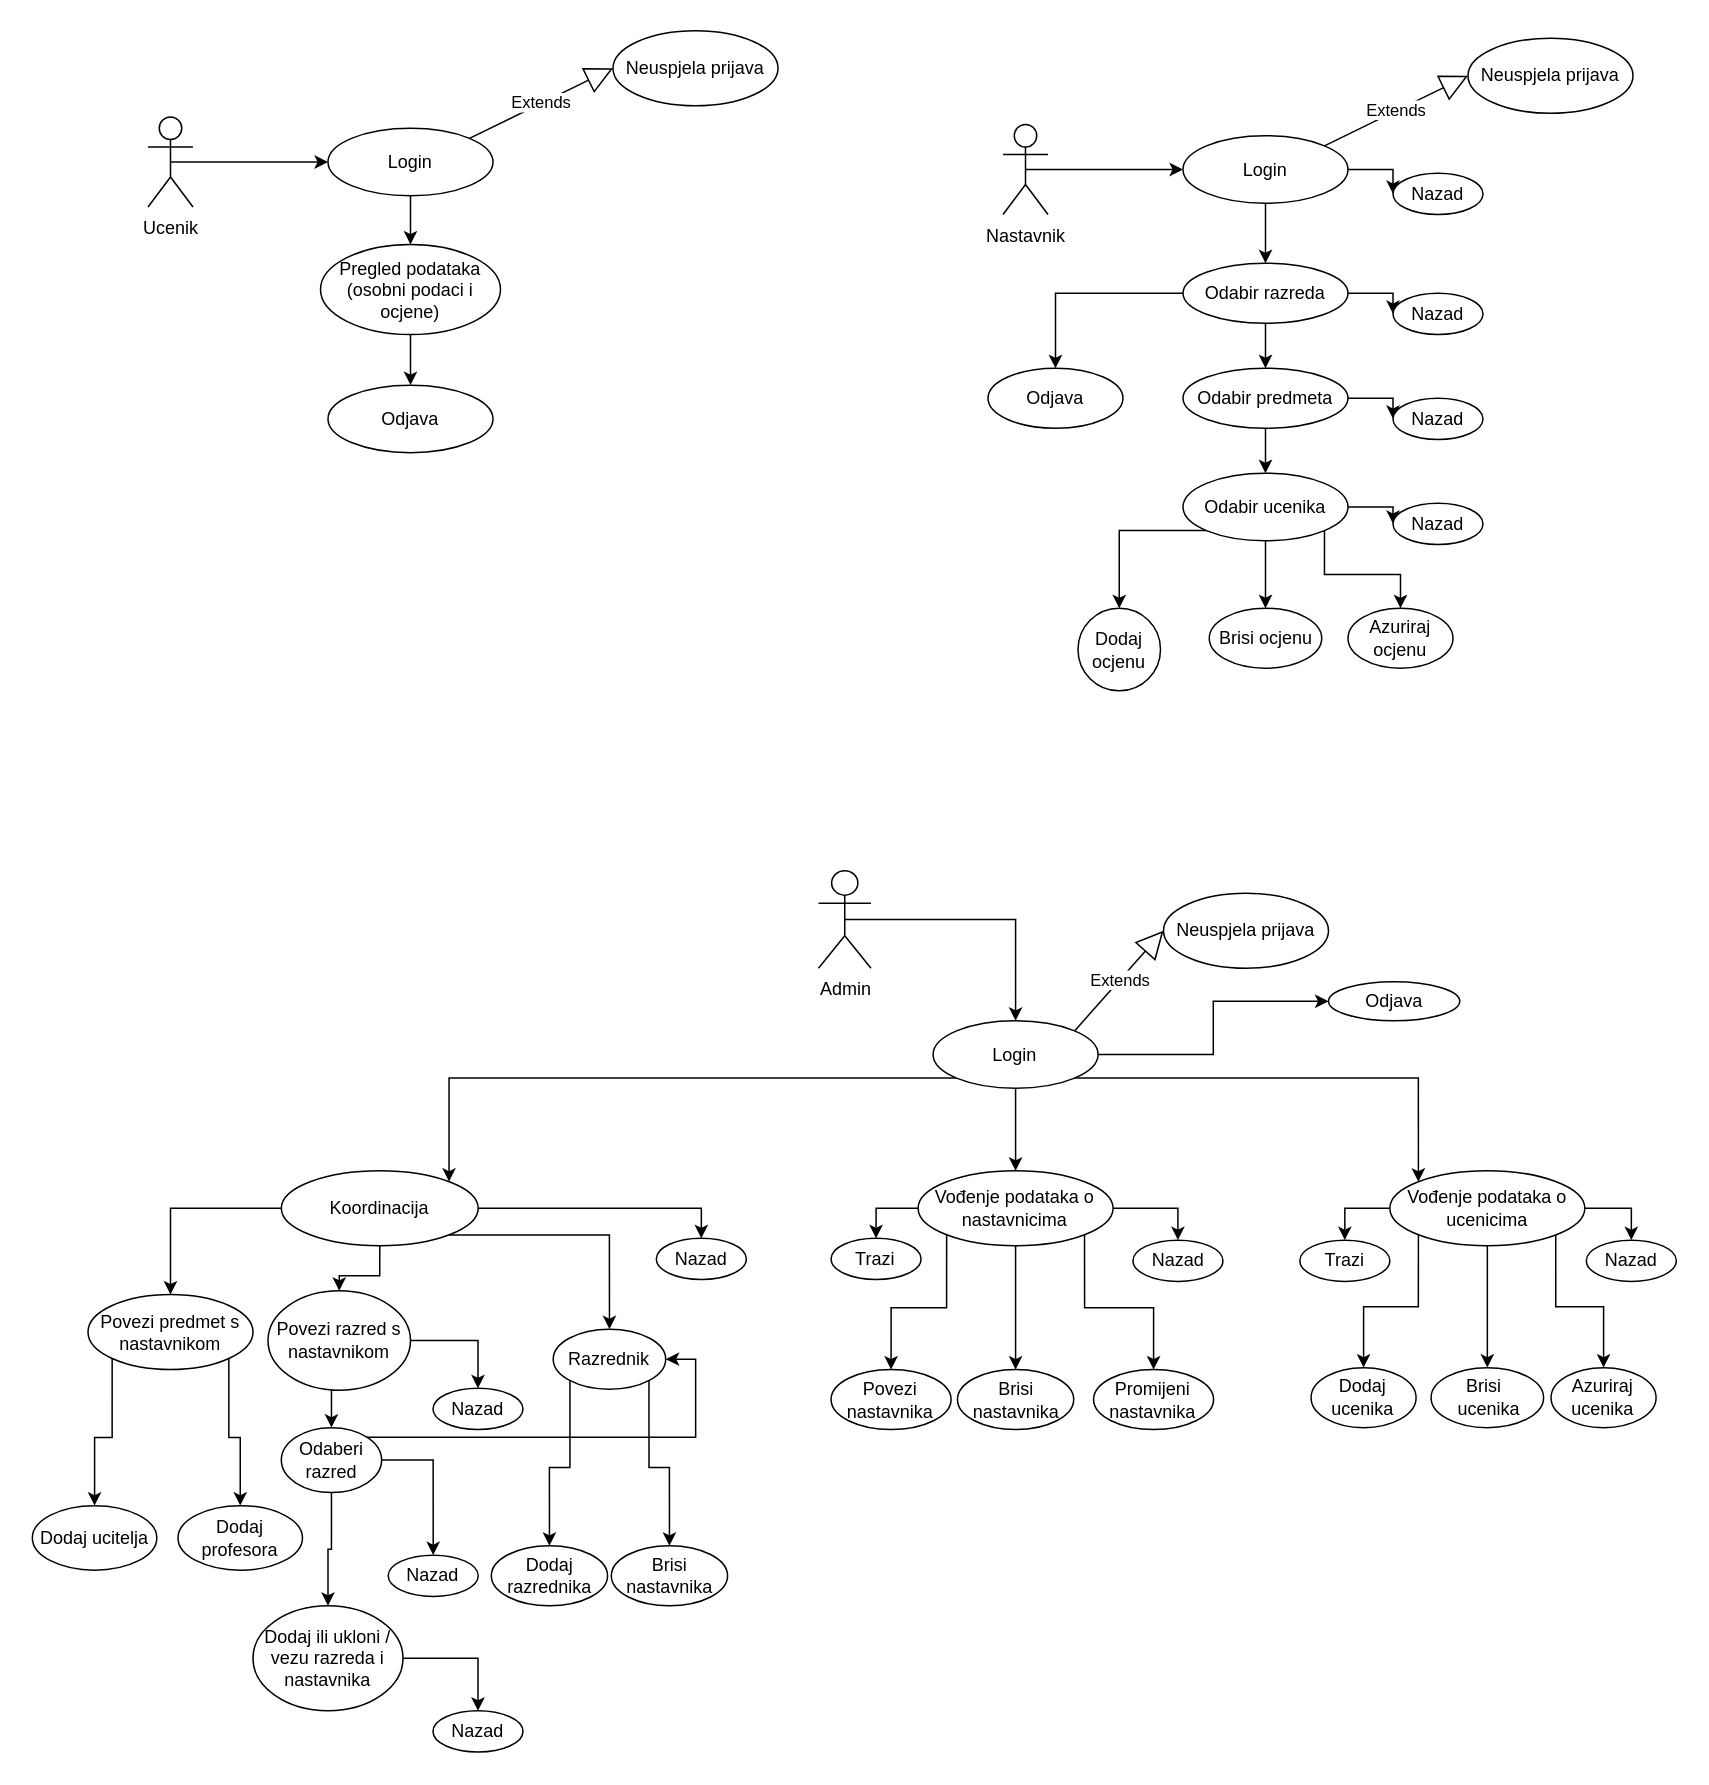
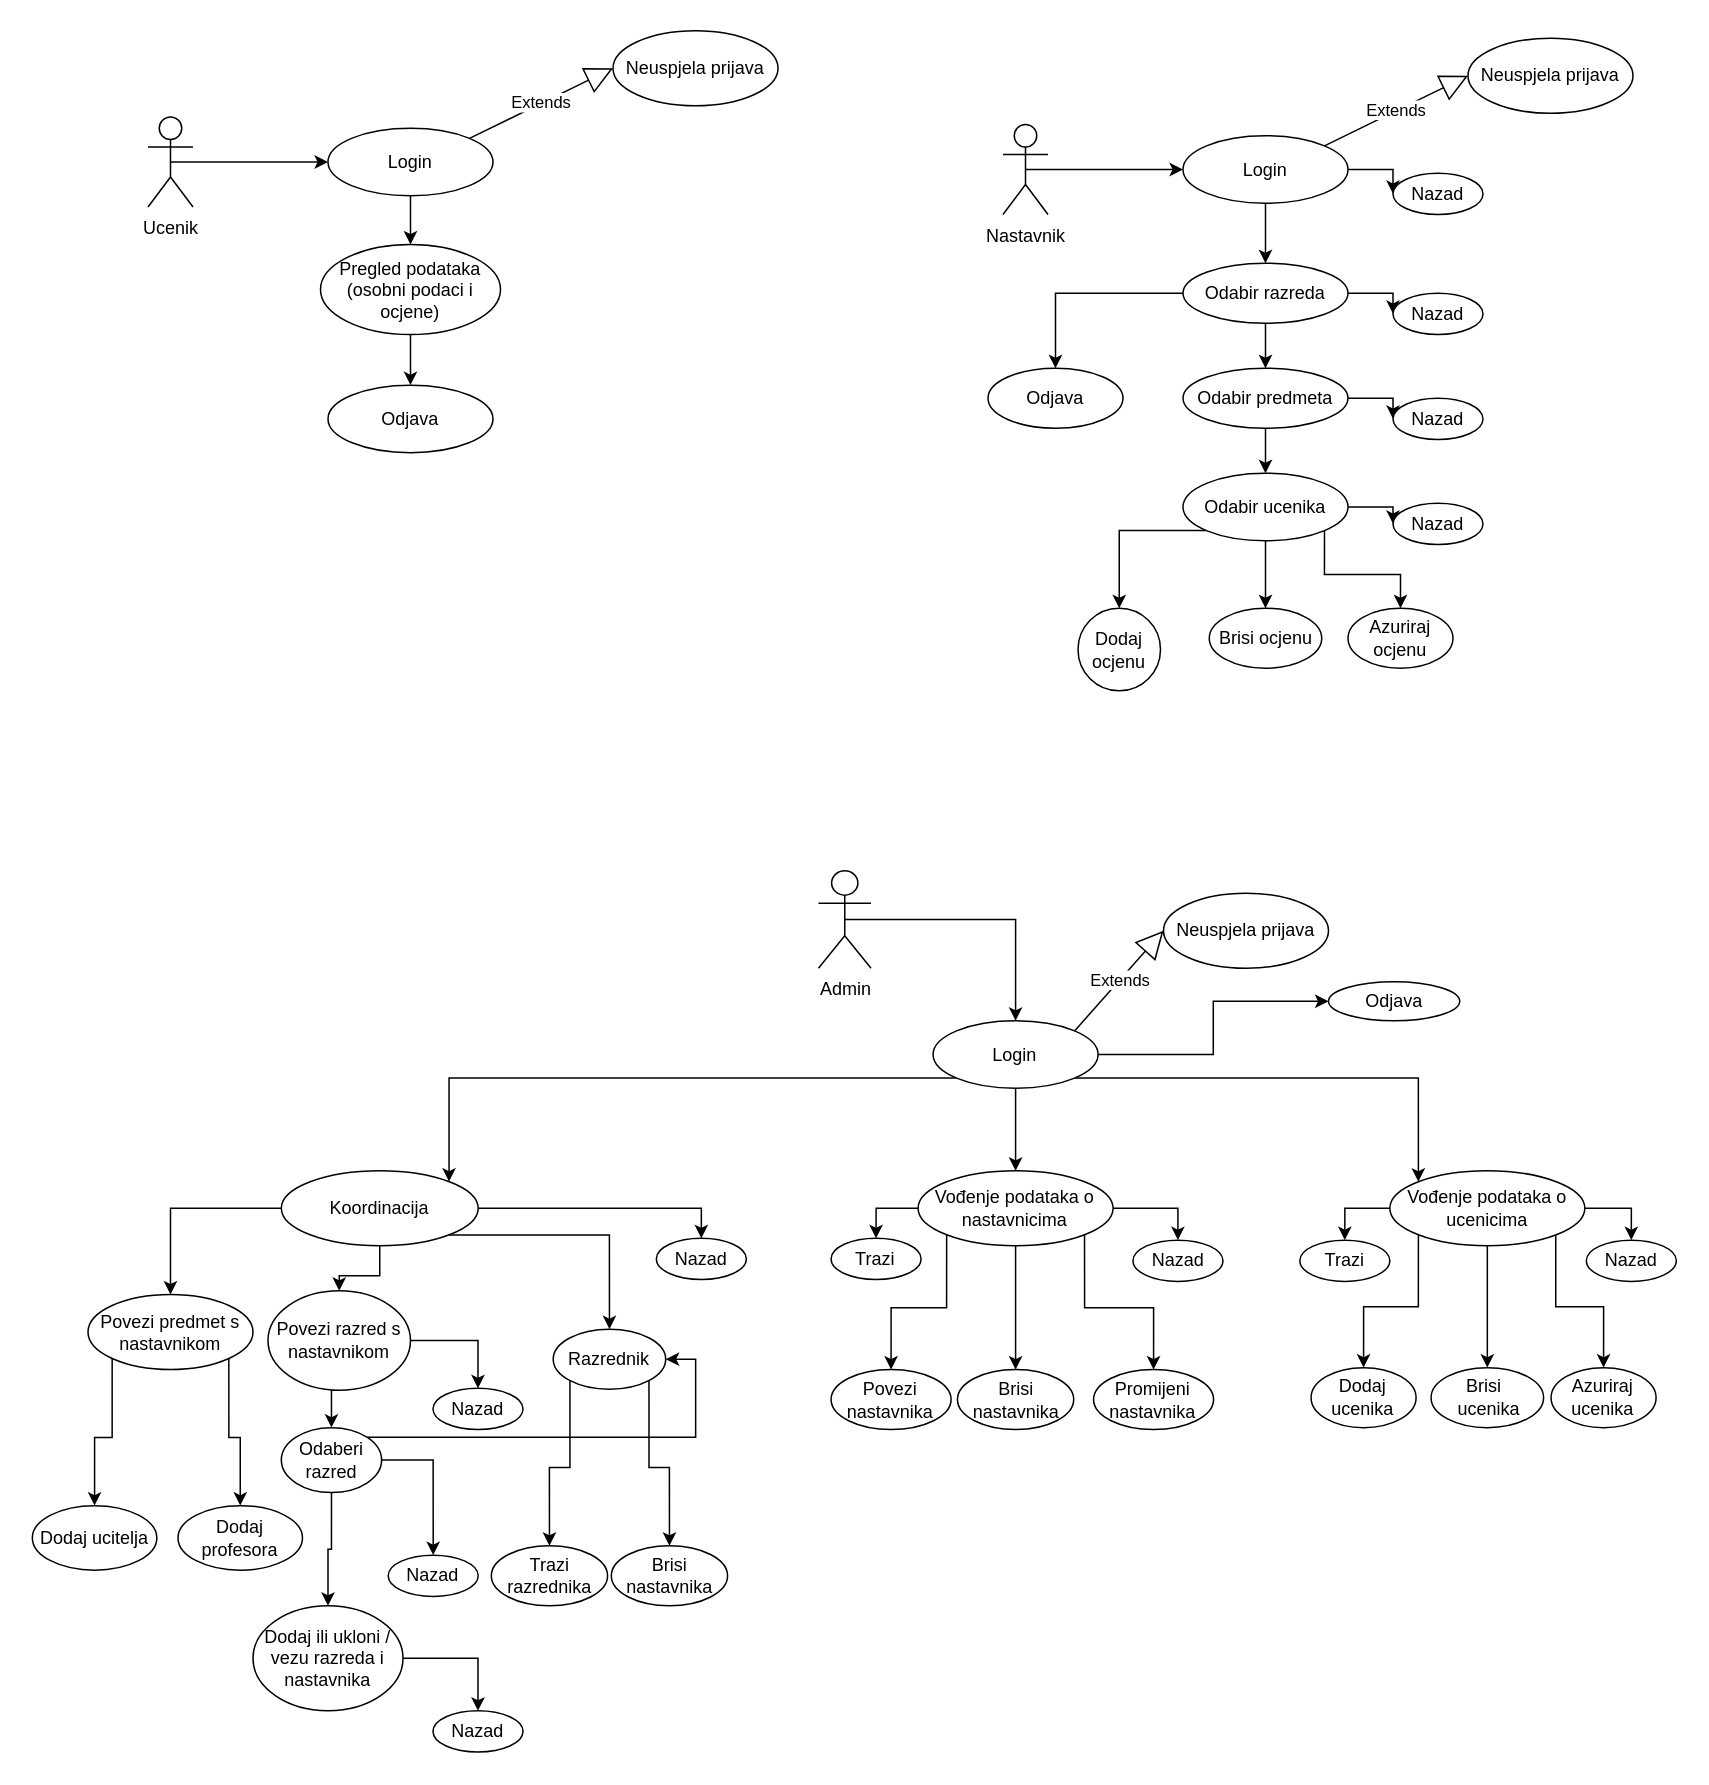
node "Dodaj razrednika": label "Dodaj razrednika" -> "Trazi razrednika"
